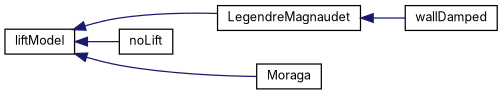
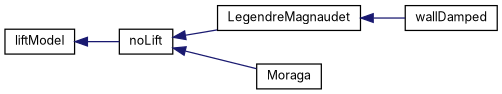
edge "LegendreMagnaudet" -> "liftModel": now "LegendreMagnaudet" -> "noLift"
edge "Moraga" -> "liftModel": now "Moraga" -> "noLift"
